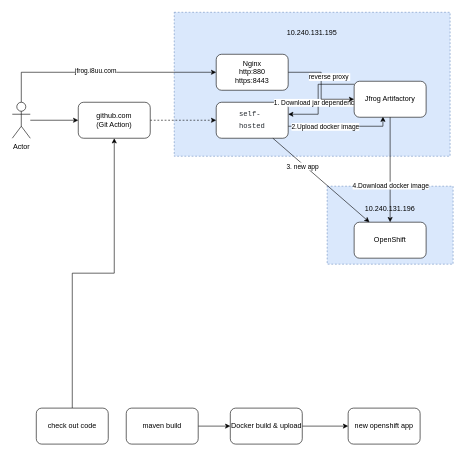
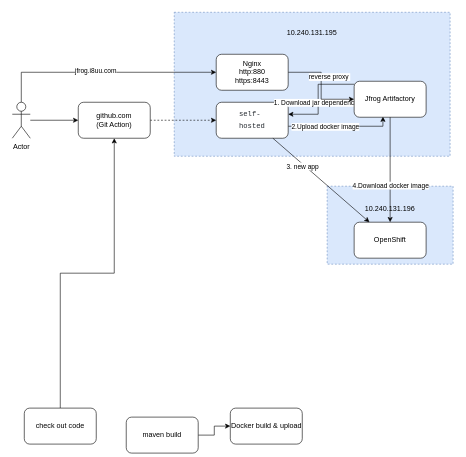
node "check out code": moved (72, 426) -> (60, 426)
node "maven build": moved (162, 426) -> (162, 435)
edge "Docker build & upload" -> "new openshift app": removed
node "new openshift app": removed
